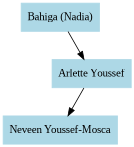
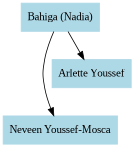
edge "Arlette Youssef" -> "Neveen Youssef-Mosca": now "Bahiga (Nadia)" -> "Neveen Youssef-Mosca"
